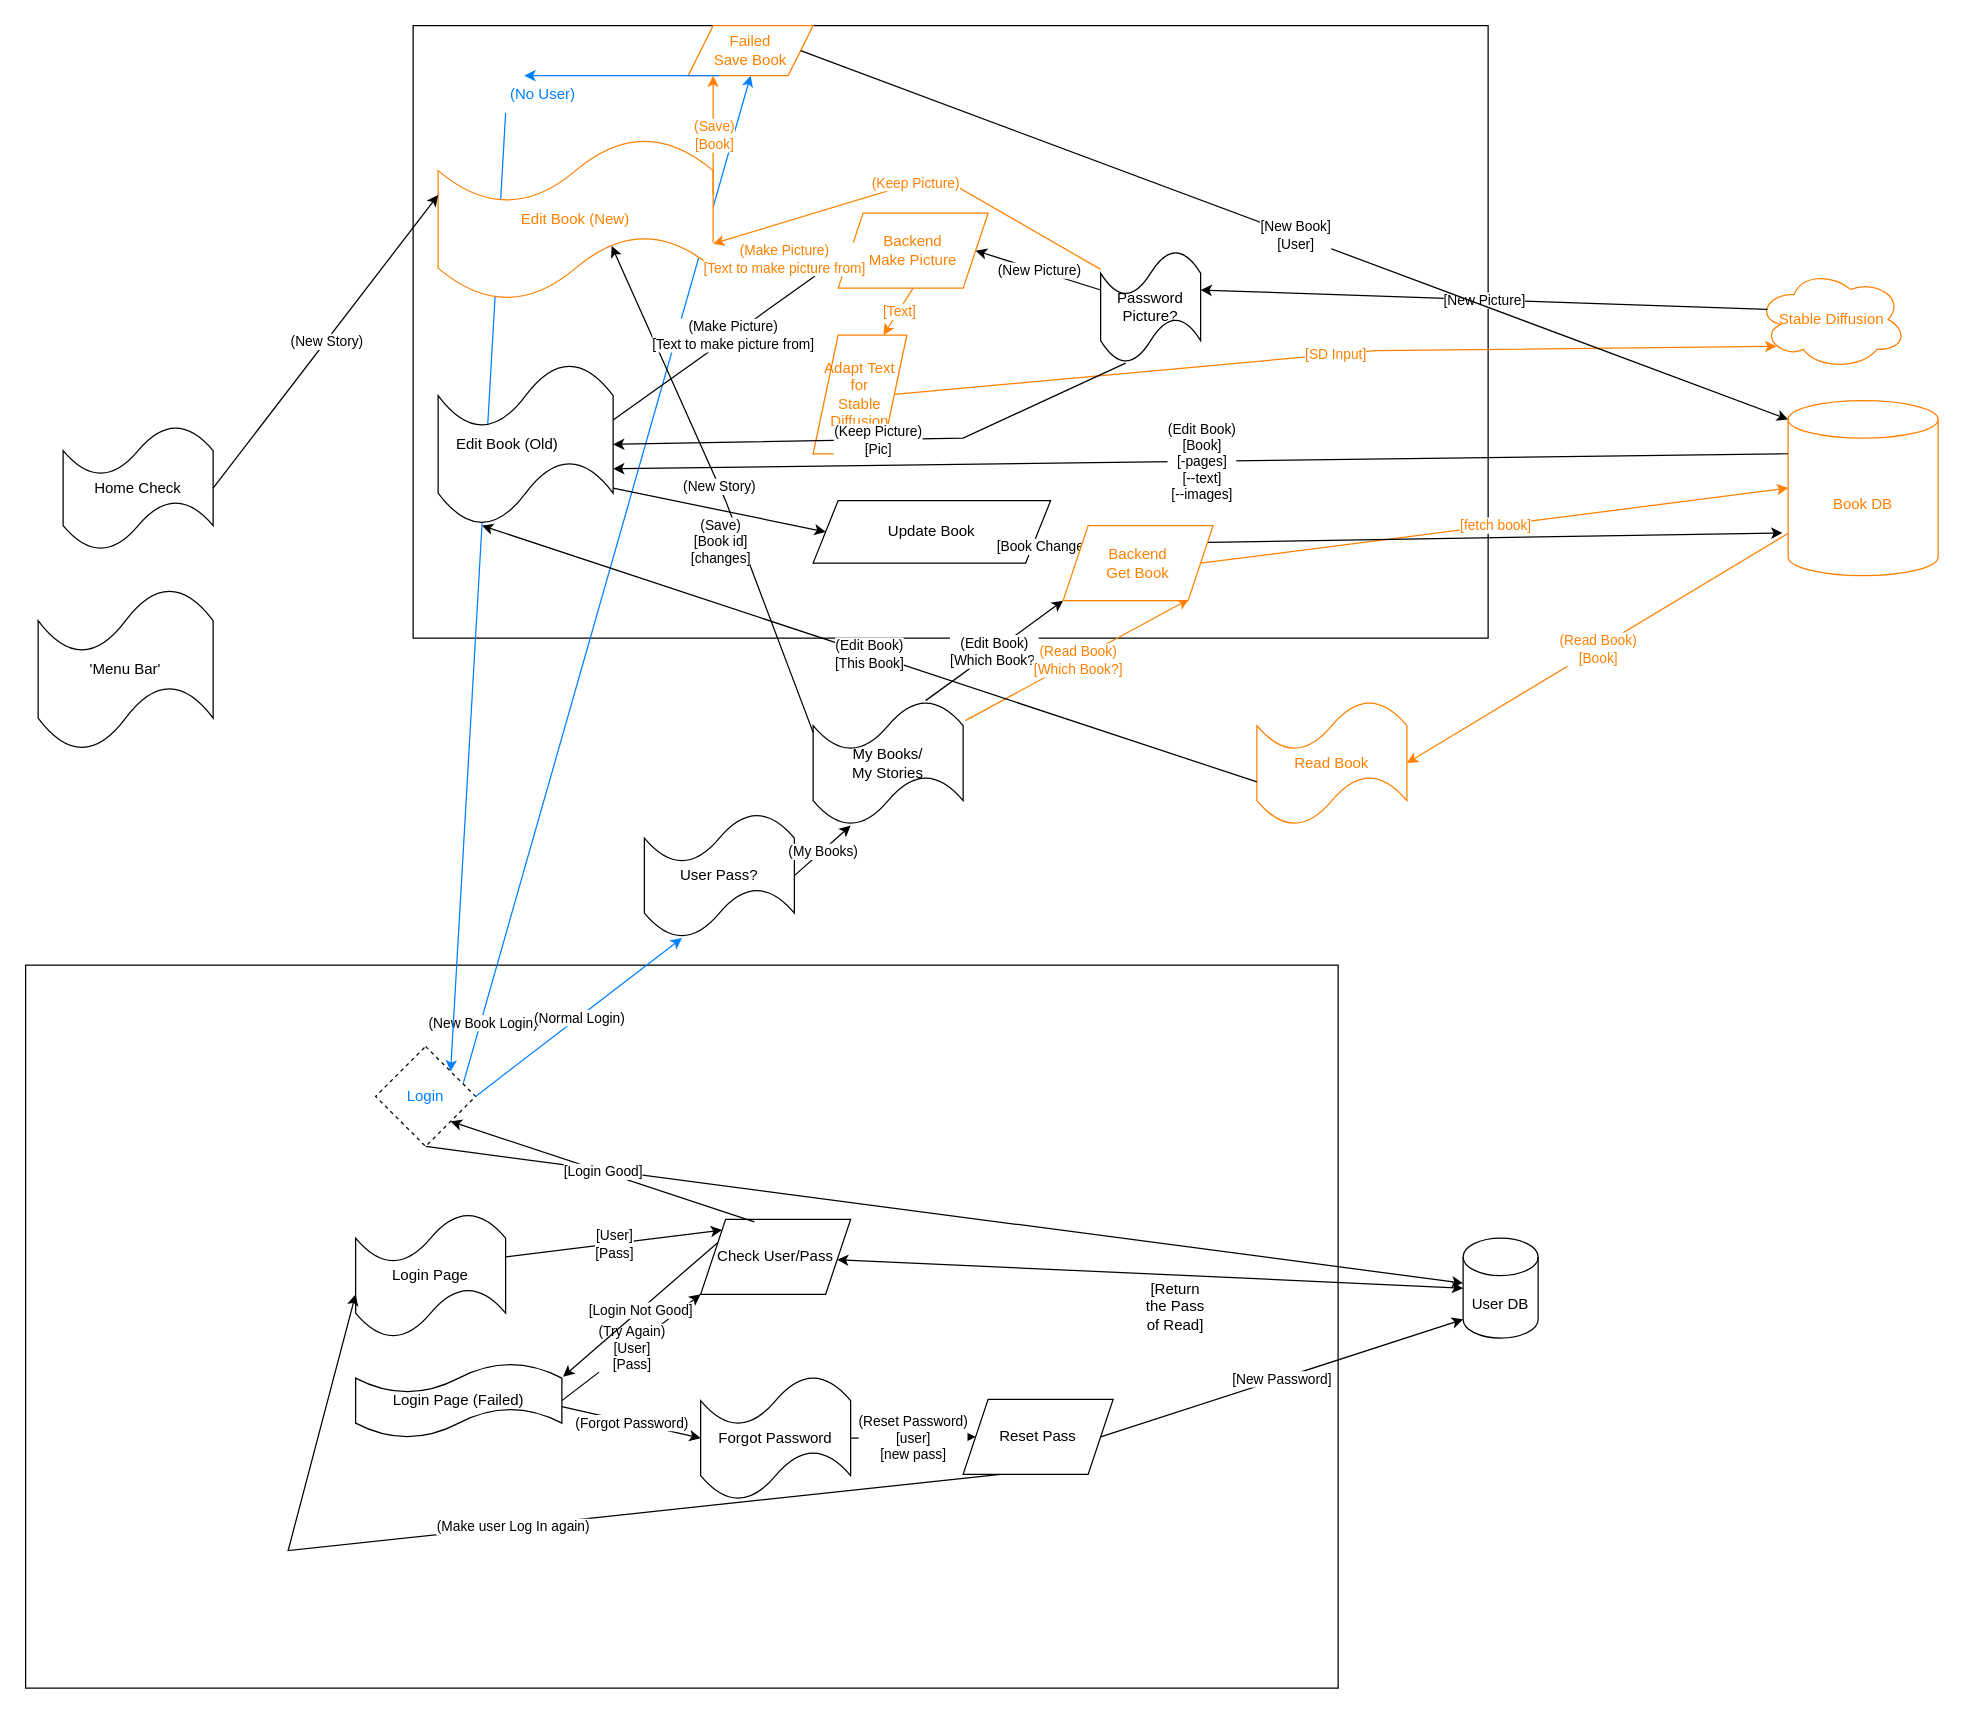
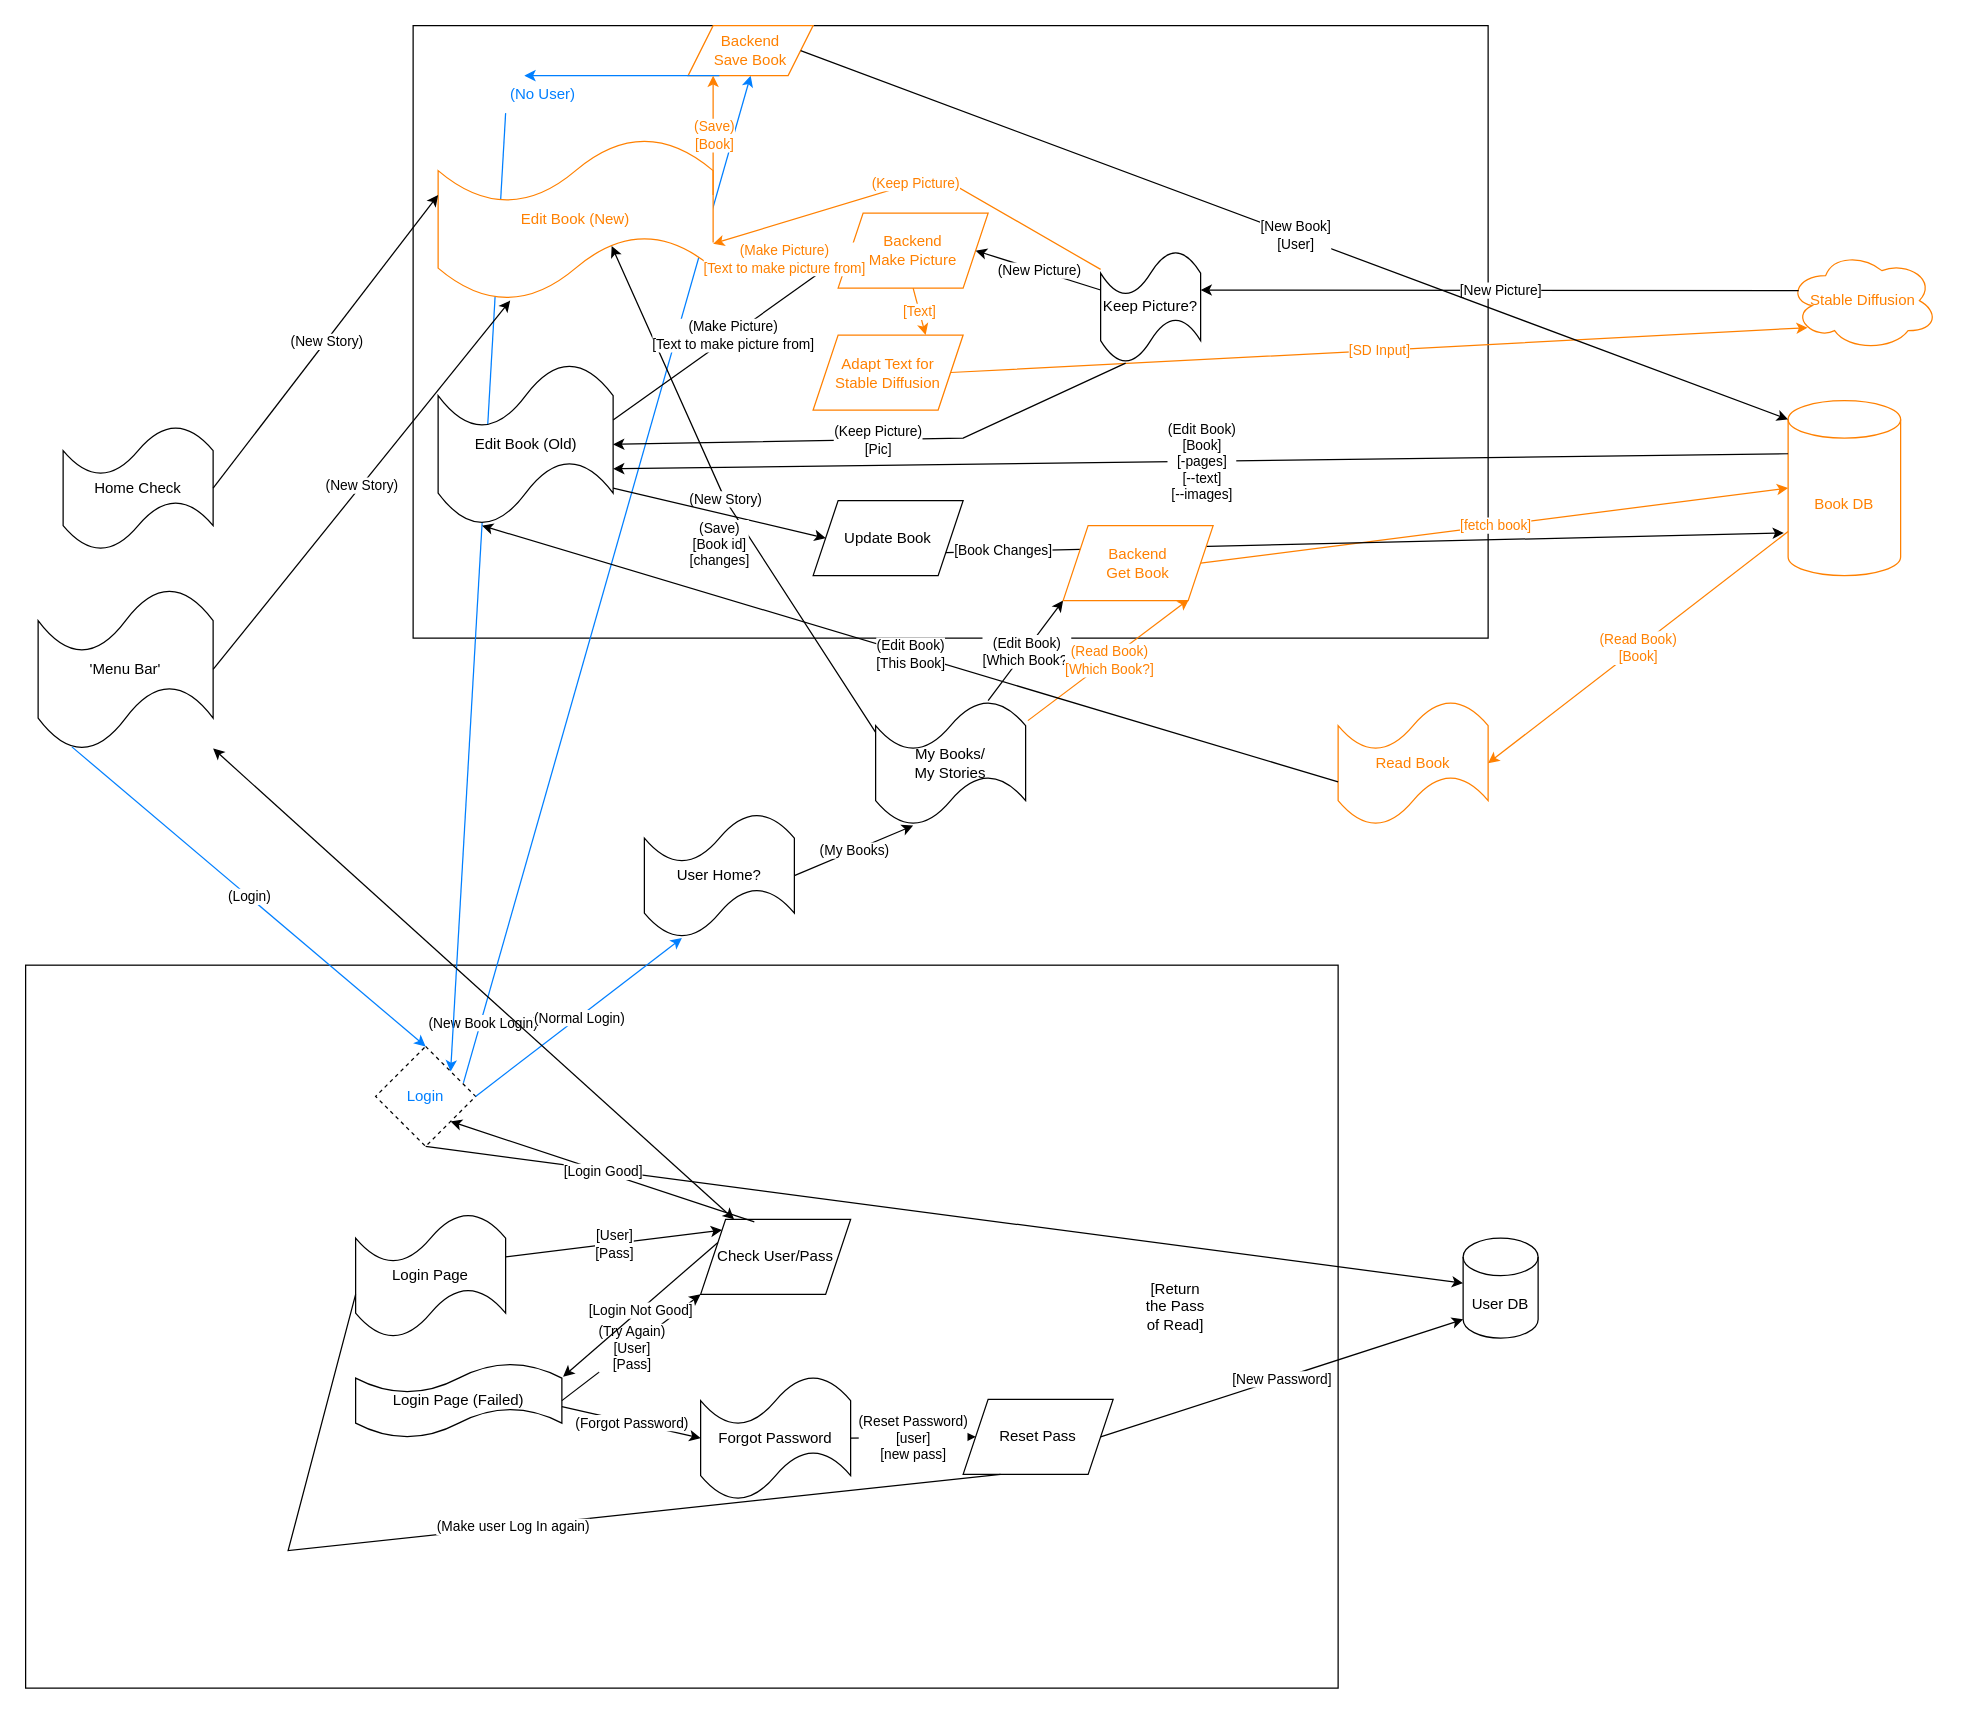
node "Failed Save Book": label "Failed Save Book" -> "Backend Save Book"
node "Password Picture?": label "Password Picture?" -> "Keep Picture?"
node "Stable Diffusion": moved (1832, 319) -> (1863, 301)
node "Adapt Text for Stable Diffusion": size 94x119 -> 150x75
node "Edit Book (Old)": moved (507, 444) -> (526, 444)
node "Book DB": size 150x175 -> 113x175
edge "'Menu Bar'" -> "Edit Book (New)": added, label "(New Story)"
node "Update Book": size 238x63 -> 150x75
node "My Books/ My Stories": moved (888, 763) -> (951, 763)
node "Read Book": moved (1332, 763) -> (1413, 763)
node "User Pass?": label "User Pass?" -> "User Home?"
edge "'Menu Bar'" -> "Login": added, label "(Login)"
edge "Check User/Pass" -- "User DB": now "Check User/Pass" -- "'Menu Bar'"
edge "Reset Pass" -> "Login Page": arrowhead classic -> none
